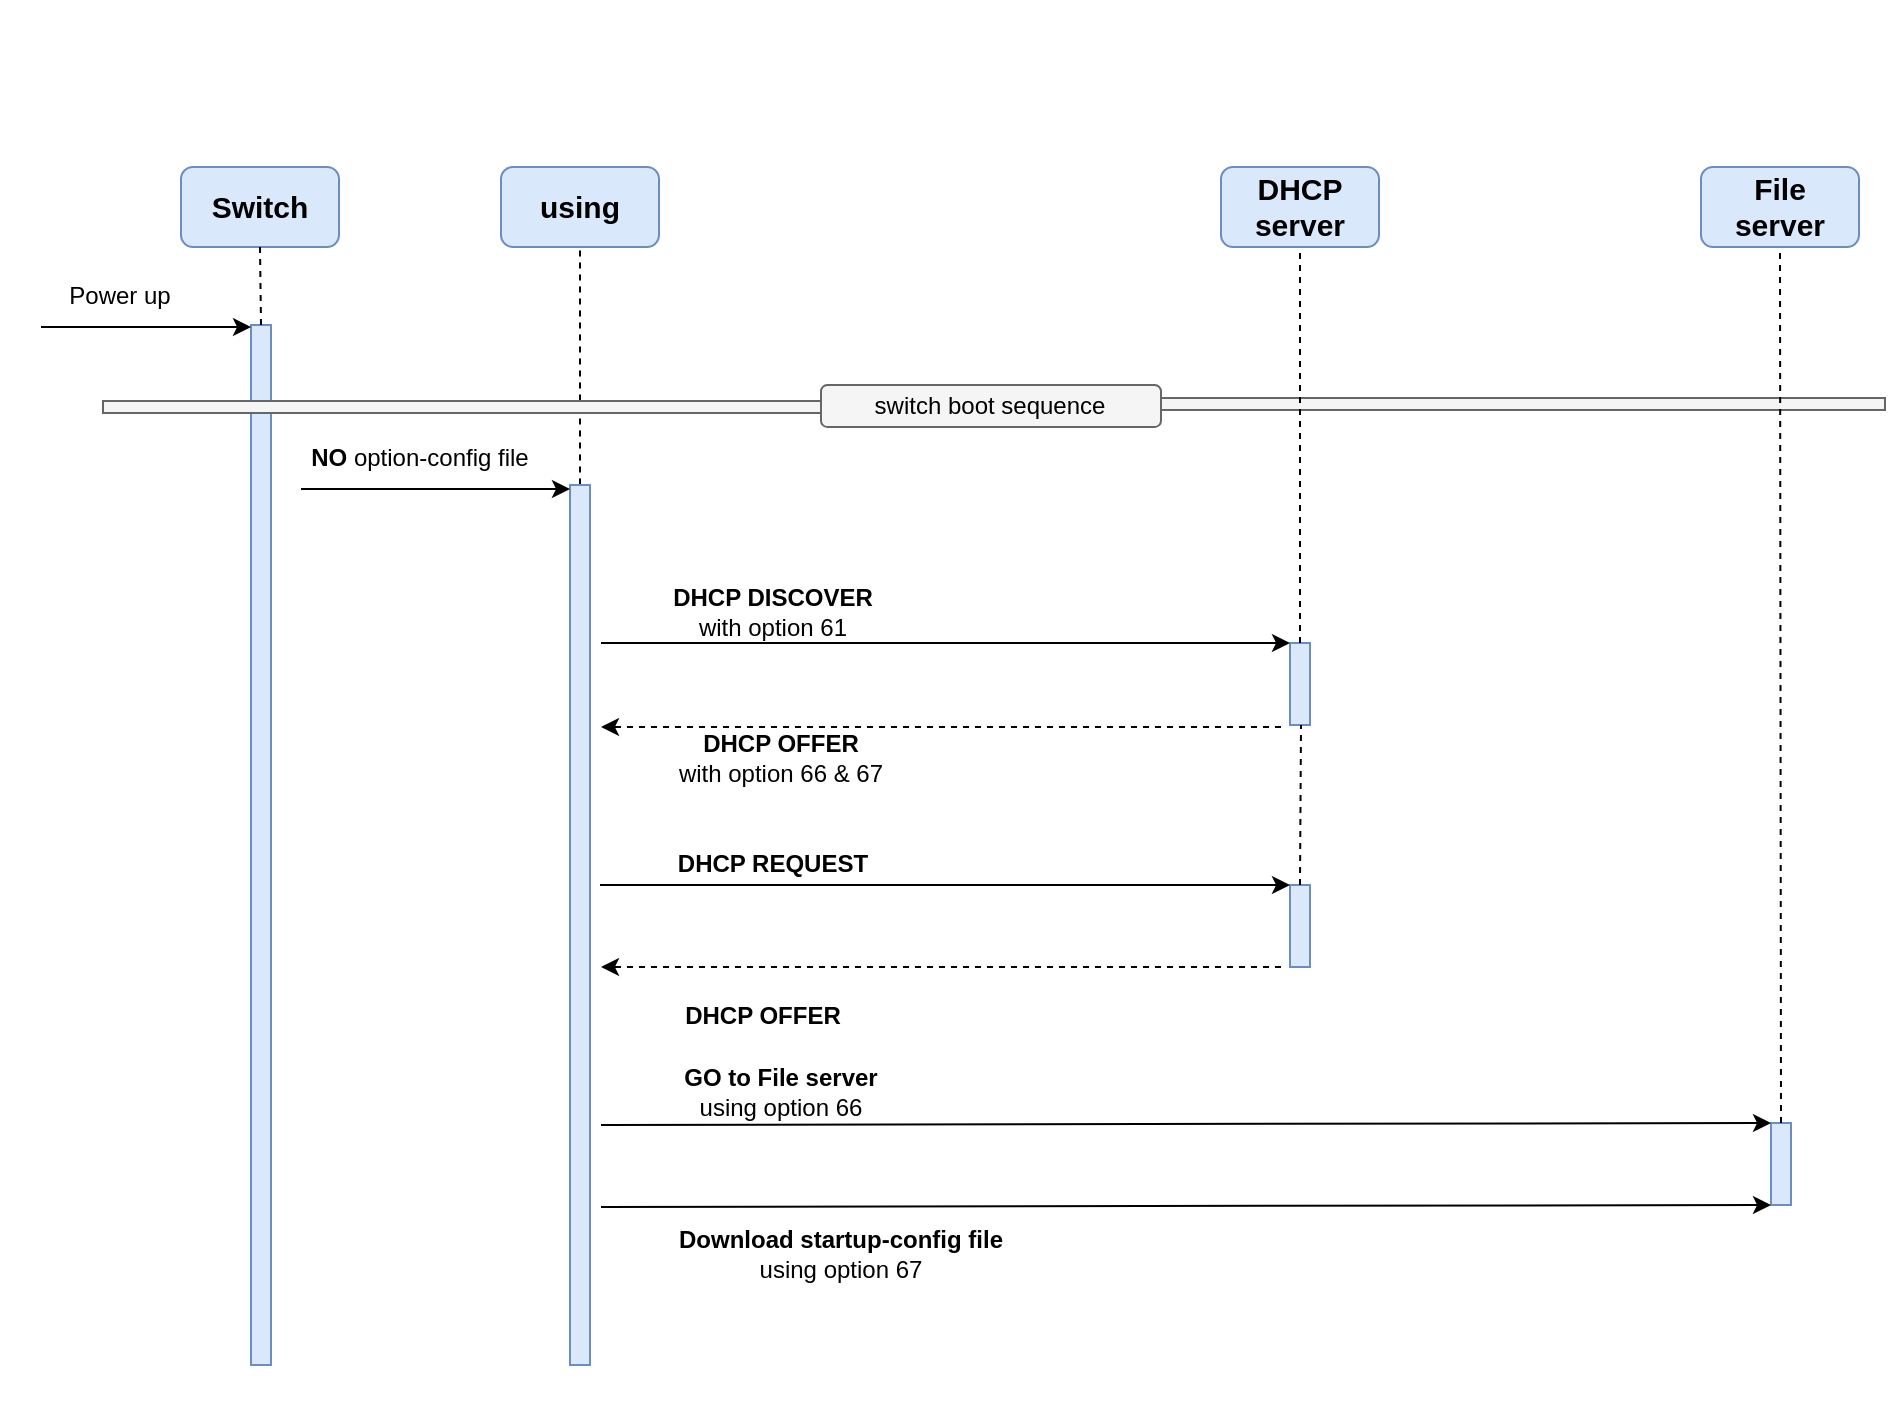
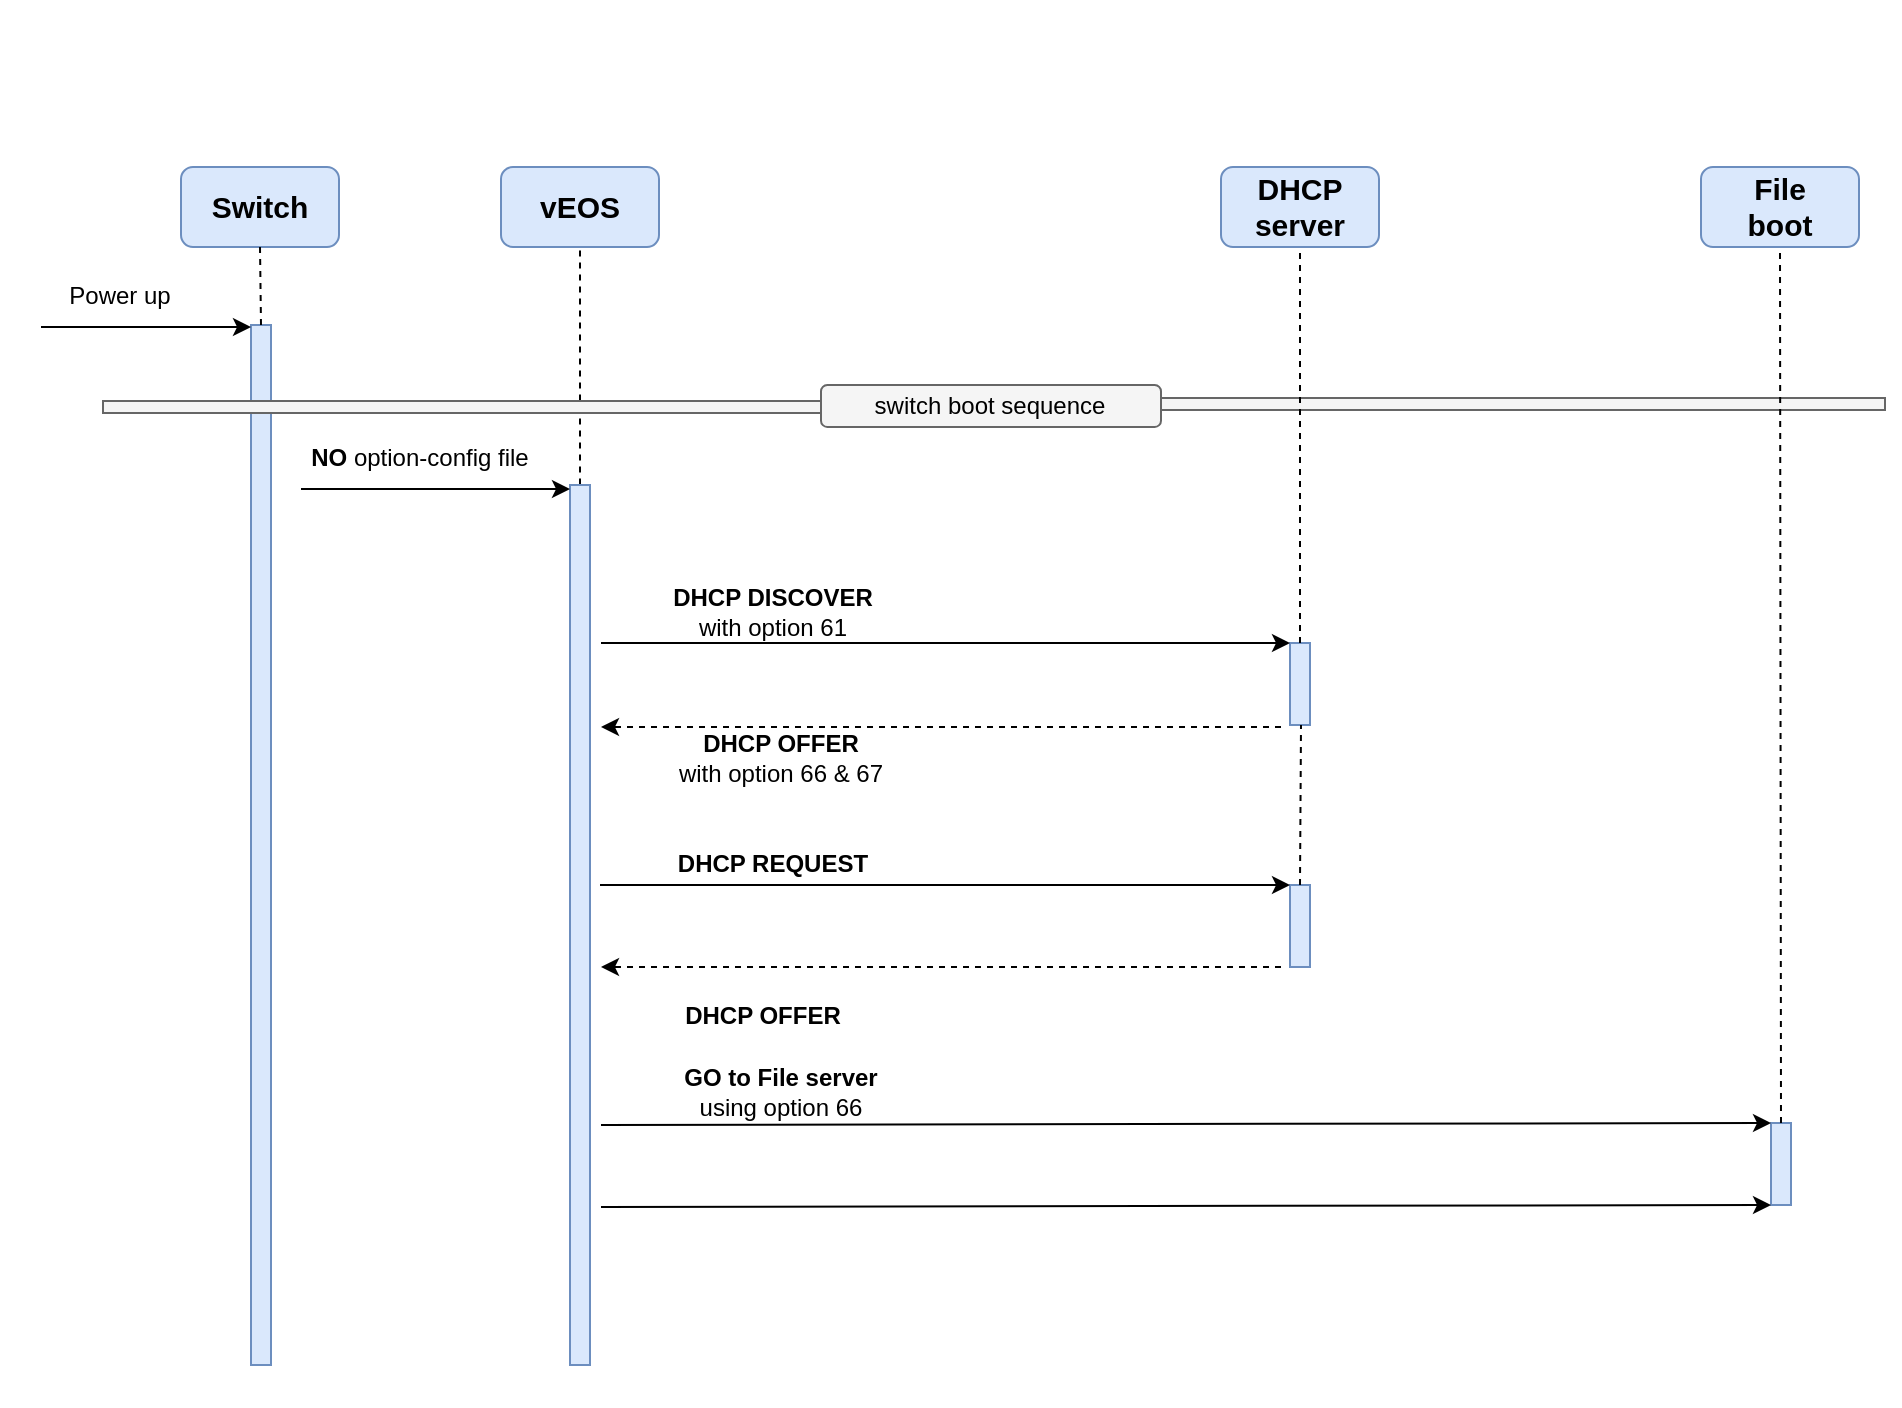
node "using": label "using" -> "vEOS"
node "File server": label "File server" -> "File boot"
node "Download startup-config file using option 67": removed
